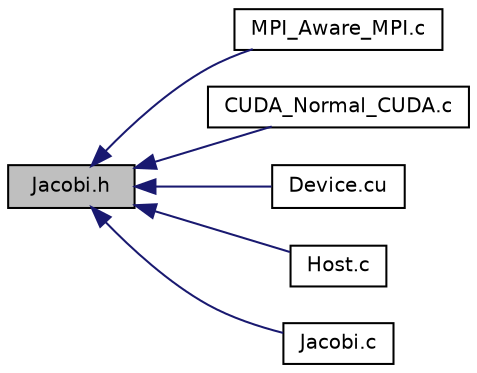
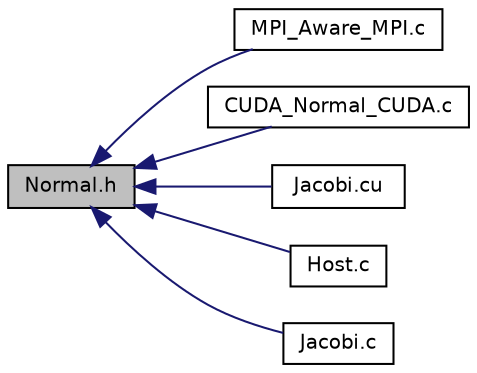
node "Jacobi.h": label "Jacobi.h" -> "Normal.h"
node "Device.cu": label "Device.cu" -> "Jacobi.cu"
